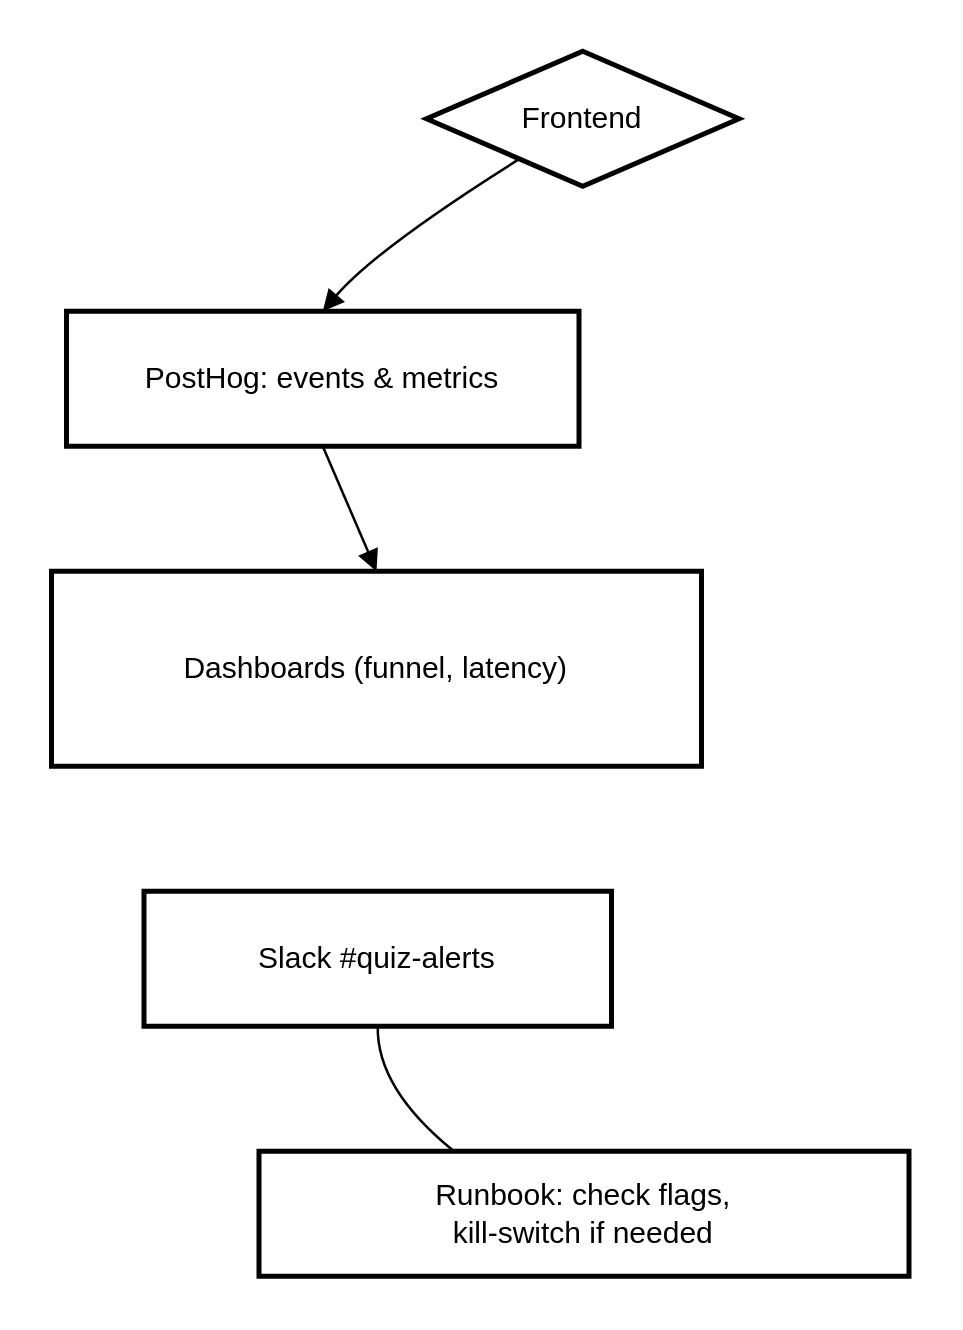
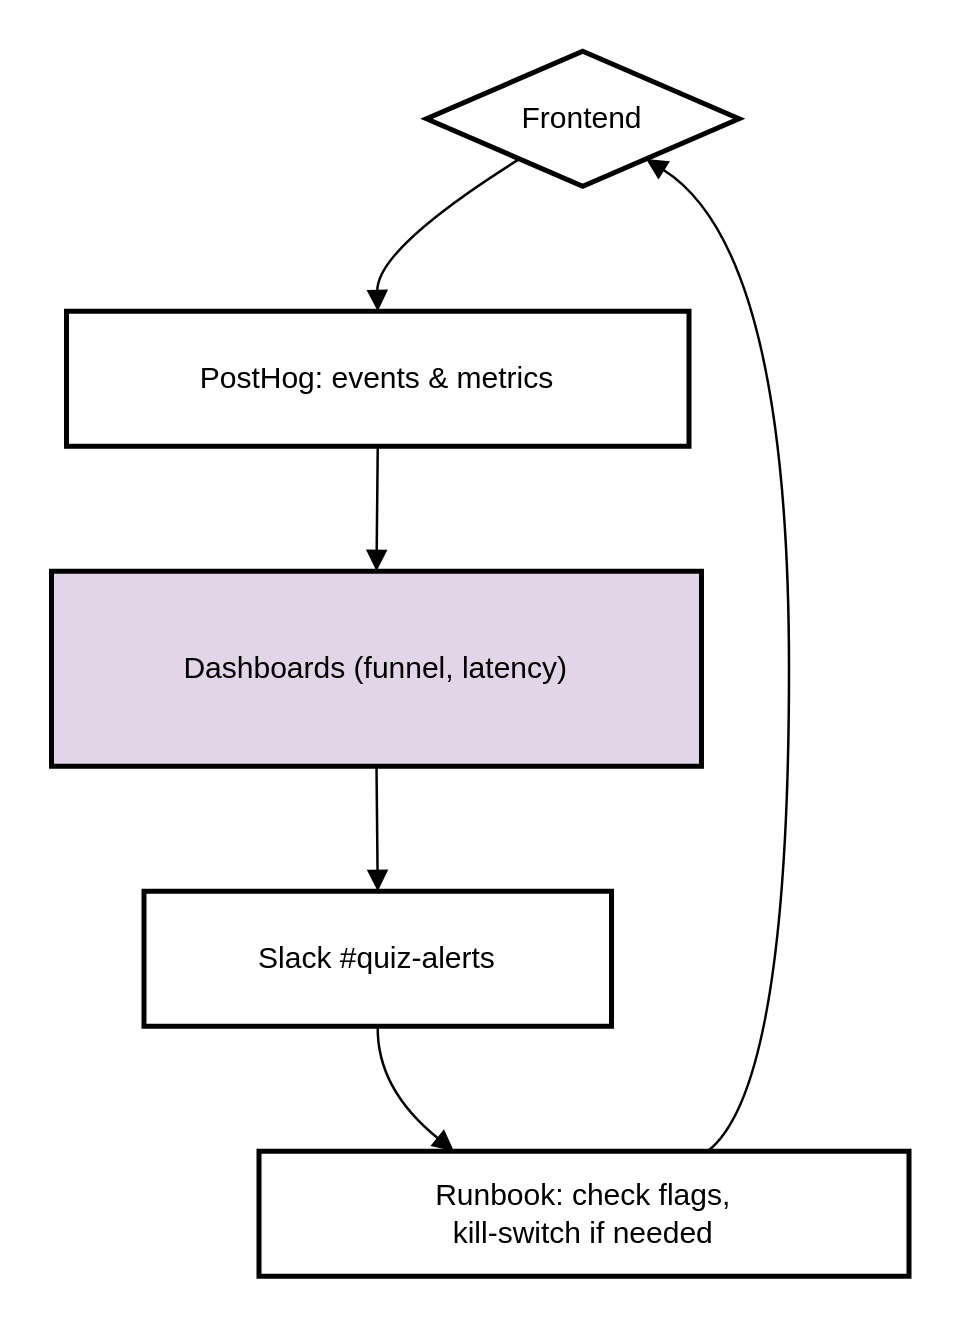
node "PostHog: events & metrics": size 513x135 -> 623x135
edge "Runbook: check flags, kill-switch if needed" -> "Frontend": added
node "Dashboards (funnel, latency)": fillcolor #ffffff -> #e1d5e7
edge "Dashboards (funnel, latency)" -> "Slack #quiz-alerts": added
edge "Slack #quiz-alerts" -- "Runbook: check flags, kill-switch if needed": arrowhead none -> block
